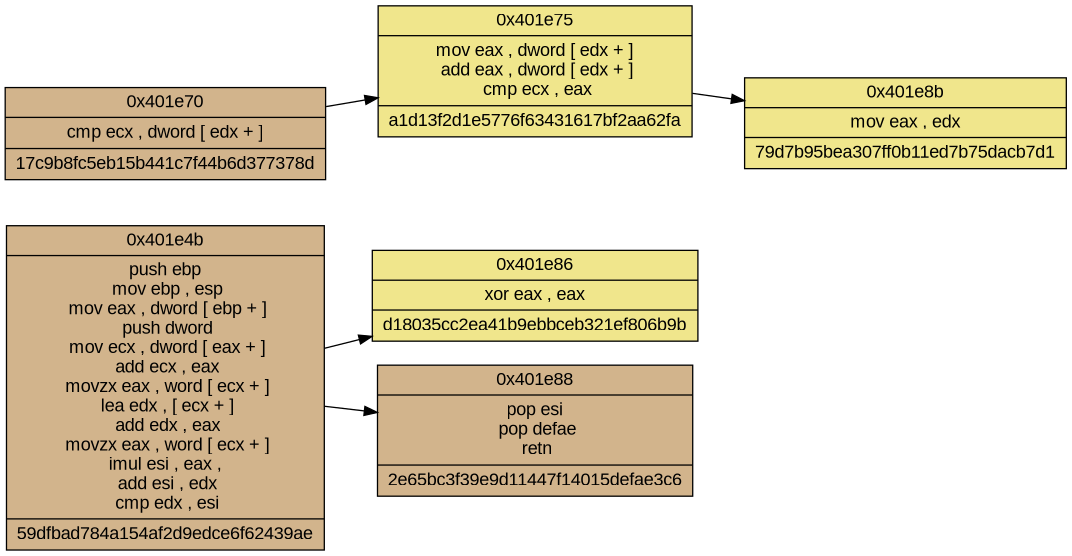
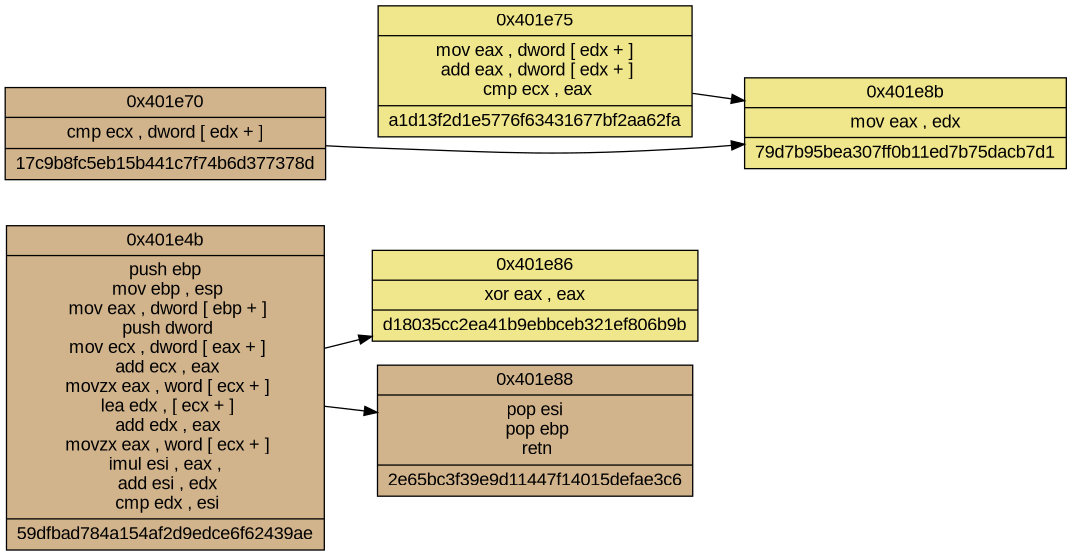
edge "0x401e70" -> "0x401e75": now "0x401e70" -> "0x401e8b"
node "0x401e75": text "a1d13f2d1e5776f63431617bf2aa62fa" -> "a1d13f2d1e5776f63431677bf2aa62fa"
node "0x401e70": text "17c9b8fc5eb15b441c7f44b6d377378d" -> "17c9b8fc5eb15b441c7f74b6d377378d"
node "0x401e88": text "pop defae" -> "pop ebp"
